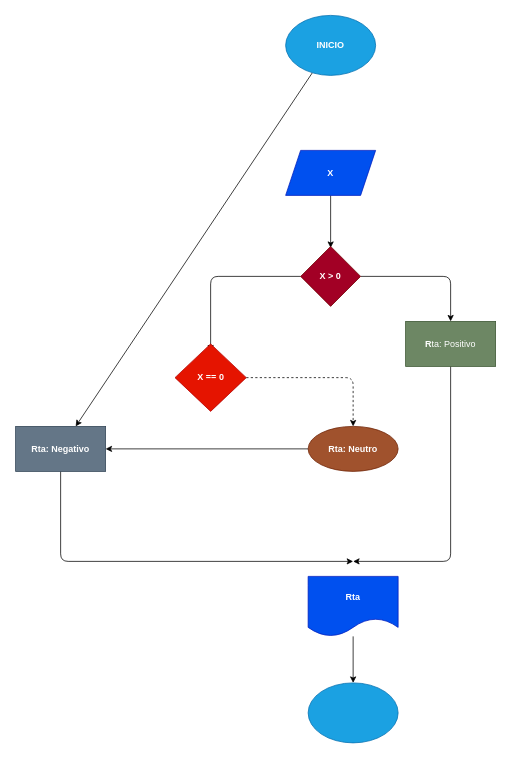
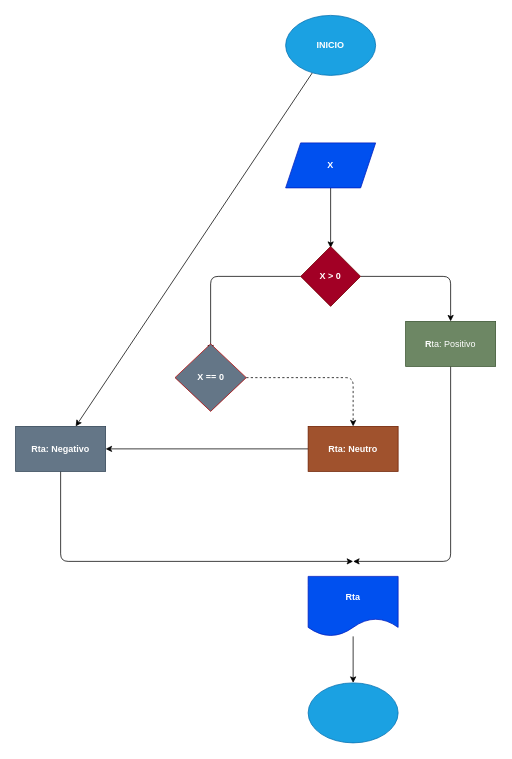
node "X": moved (330, 173) -> (330, 165)
node "X == 0": fillcolor #e51400 -> #647687
node "Rta: Neutro": shape ellipse -> rectangle
